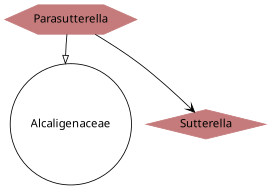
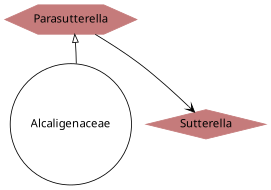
edge "Parasutterella" -> "Alcaligenaceae": reversed
